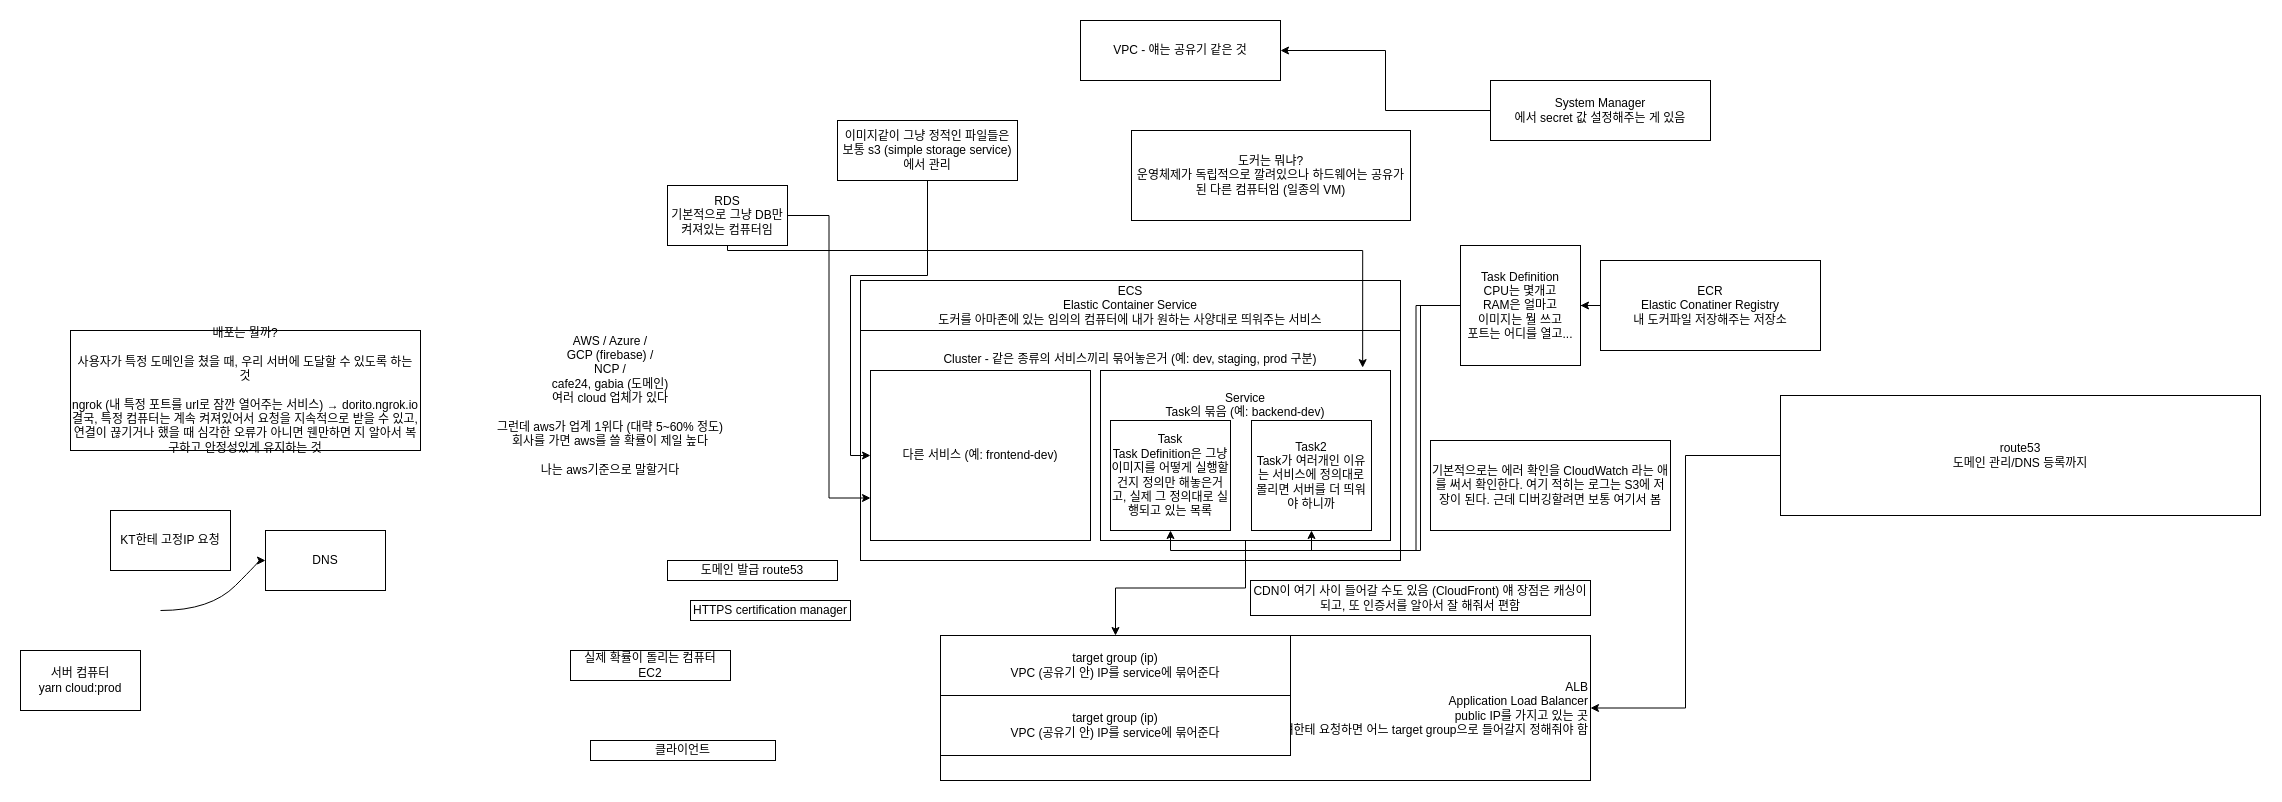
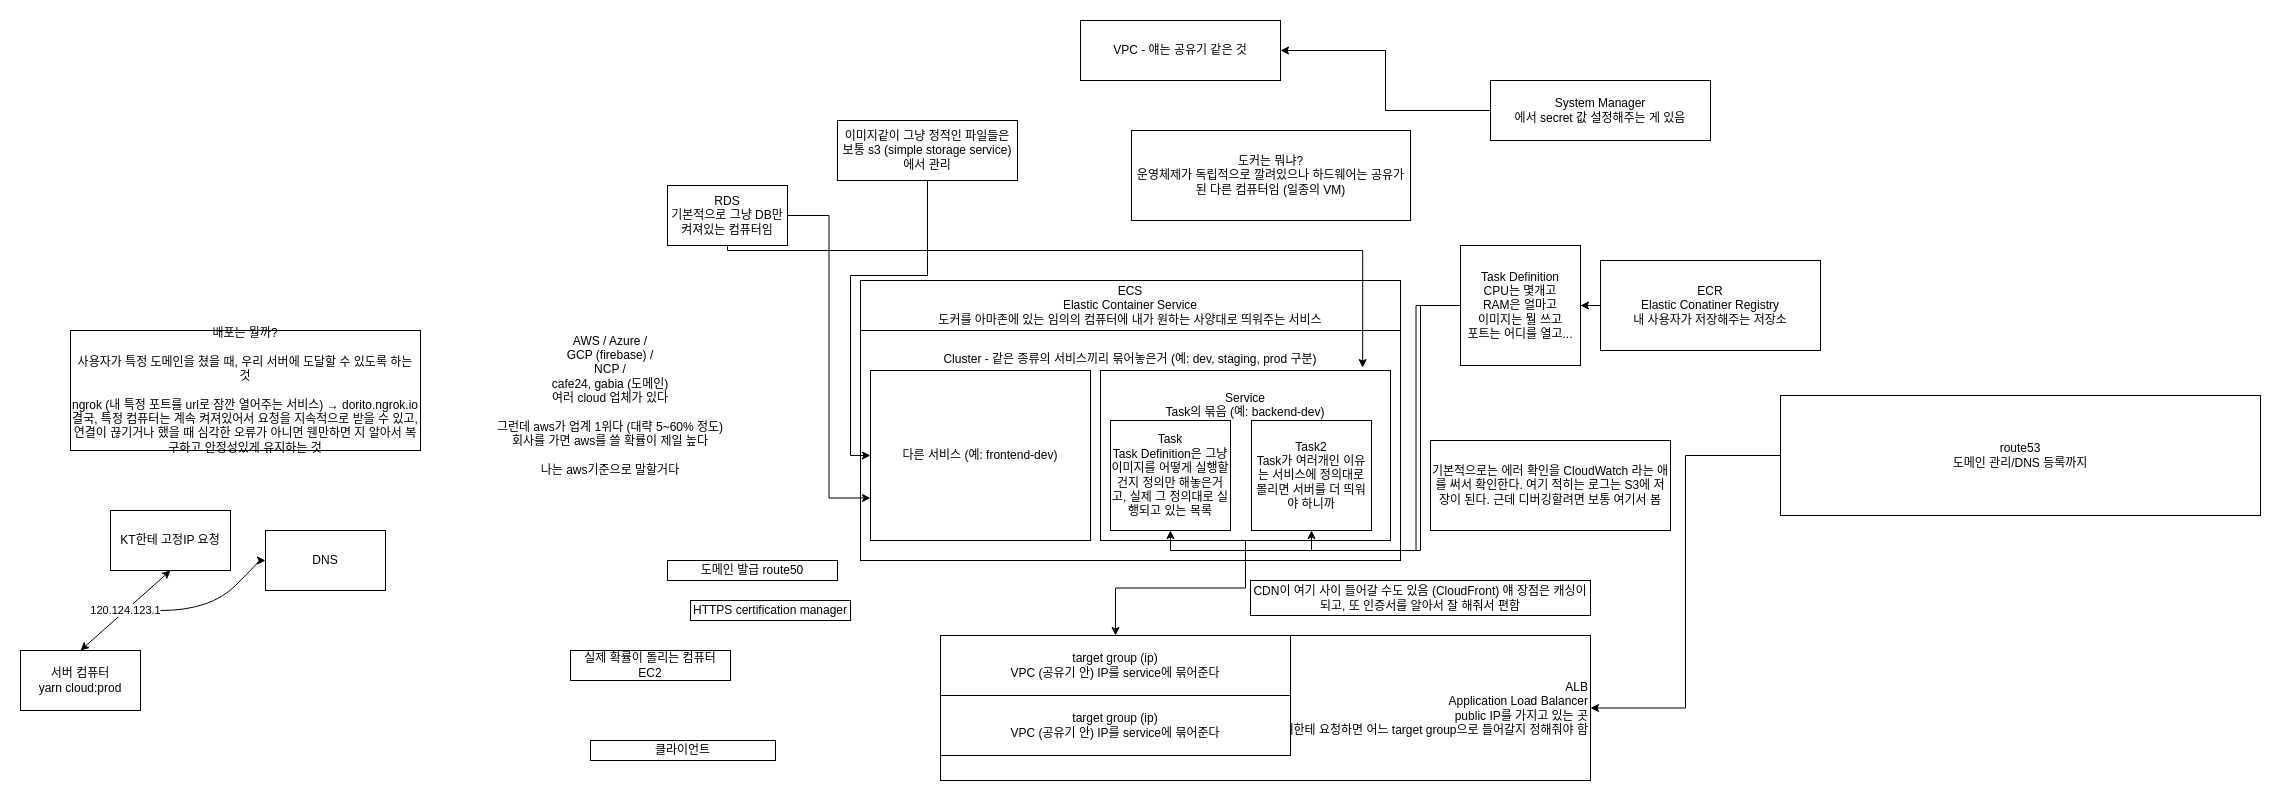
node "ECR Elastic Conatiner Registry 내 도커파일 저장해주는 저장소": label "ECR Elastic Conatiner Registry 내 도커파일 저장해주는 저장소" -> "ECR Elastic Conatiner Registry 내 사용자가 저장해주는 저장소"
node "도메인 발급 route53": label "도메인 발급 route53" -> "도메인 발급 route50"
edge "KT한테 고정IP 요청" -- "서버 컴퓨터 yarn cloud:prod": added, label "120.124.123.1"
